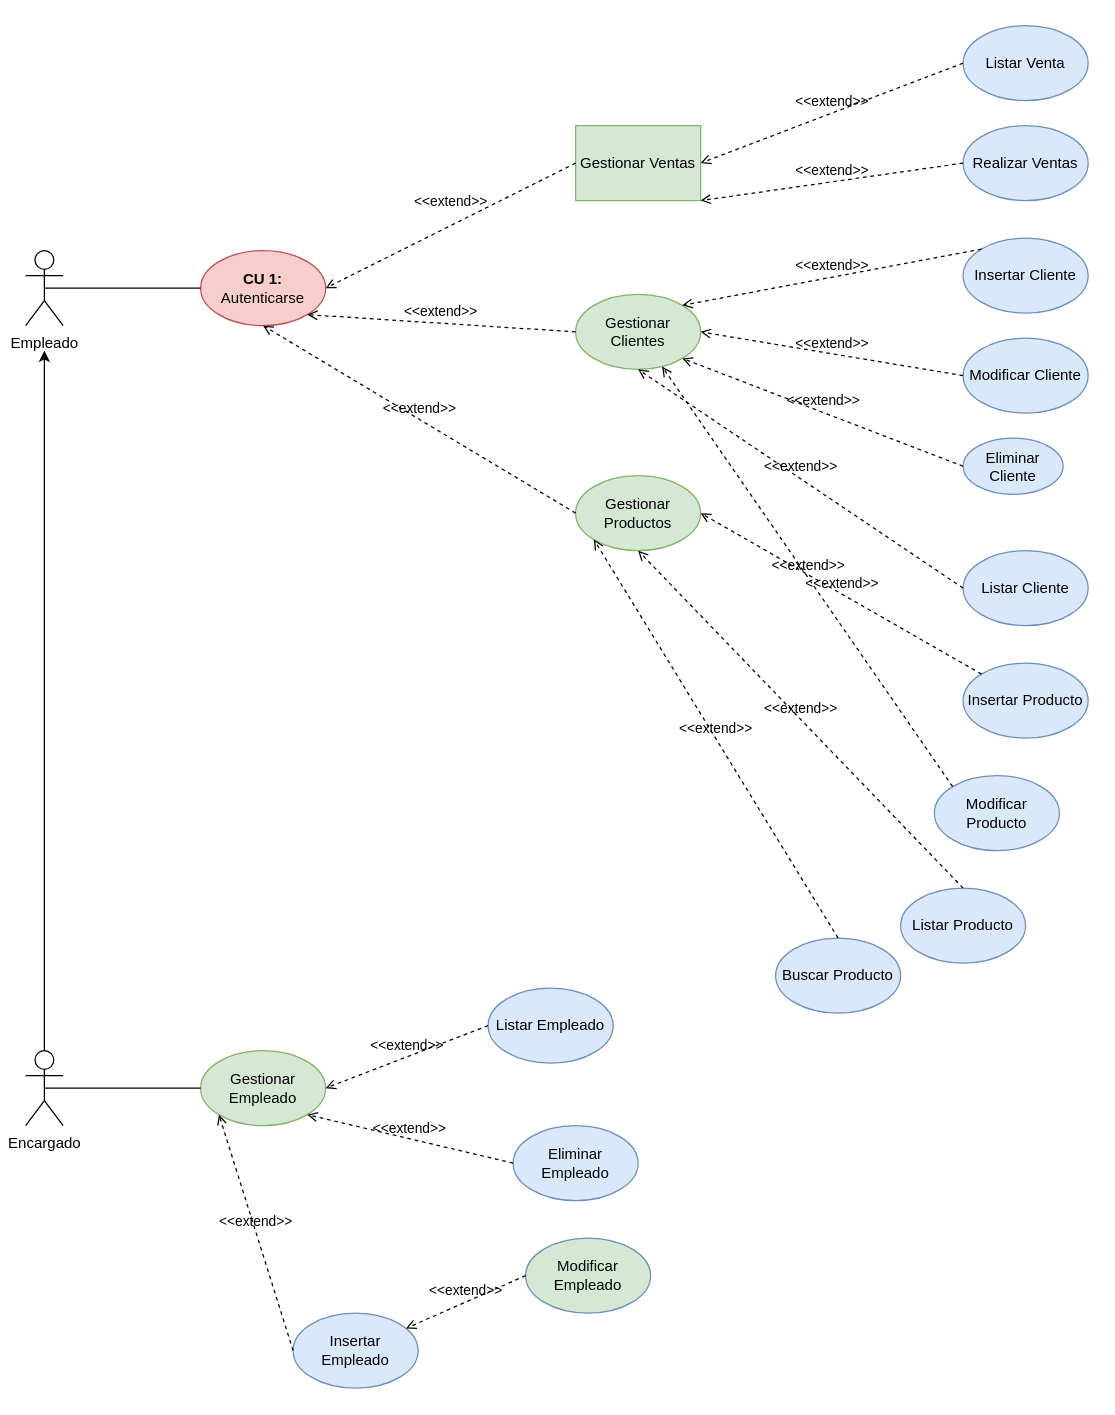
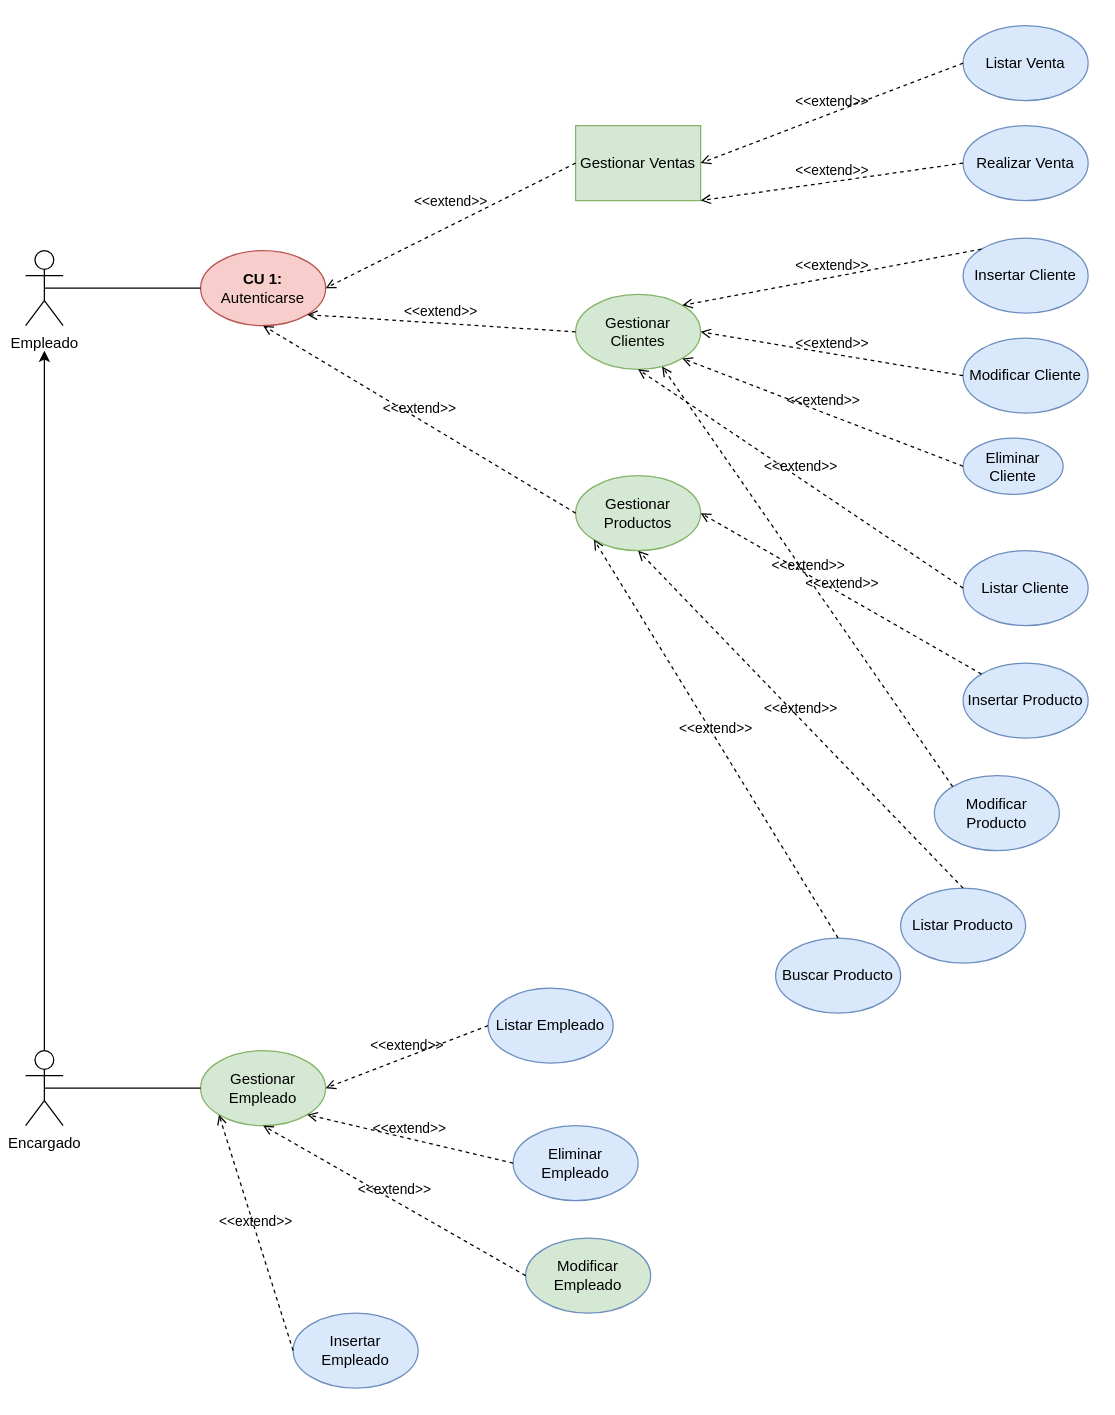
node "Realizar Ventas": label "Realizar Ventas" -> "Realizar Venta"
edge "Modificar Empleado" -> "Insertar Empleado": now "Modificar Empleado" -> "Gestionar Empleado"
